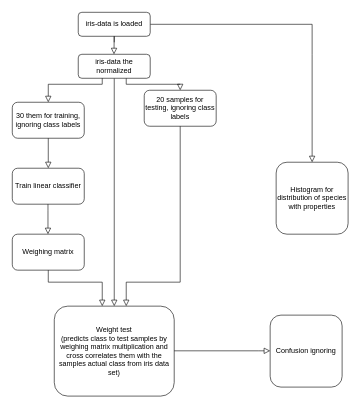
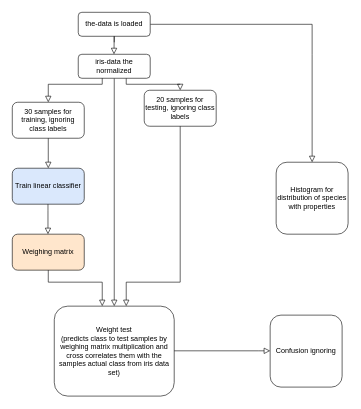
node "iris-data is loaded": label "iris-data is loaded" -> "the-data is loaded"
node "30 them for training, ignoring class labels": label "30 them for training, ignoring class labels" -> "30 samples for training, ignoring class labels"
node "Train linear classifier": fillcolor #ffffff -> #dae8fc
node "Weighing matrix": fillcolor #ffffff -> #ffe6cc
